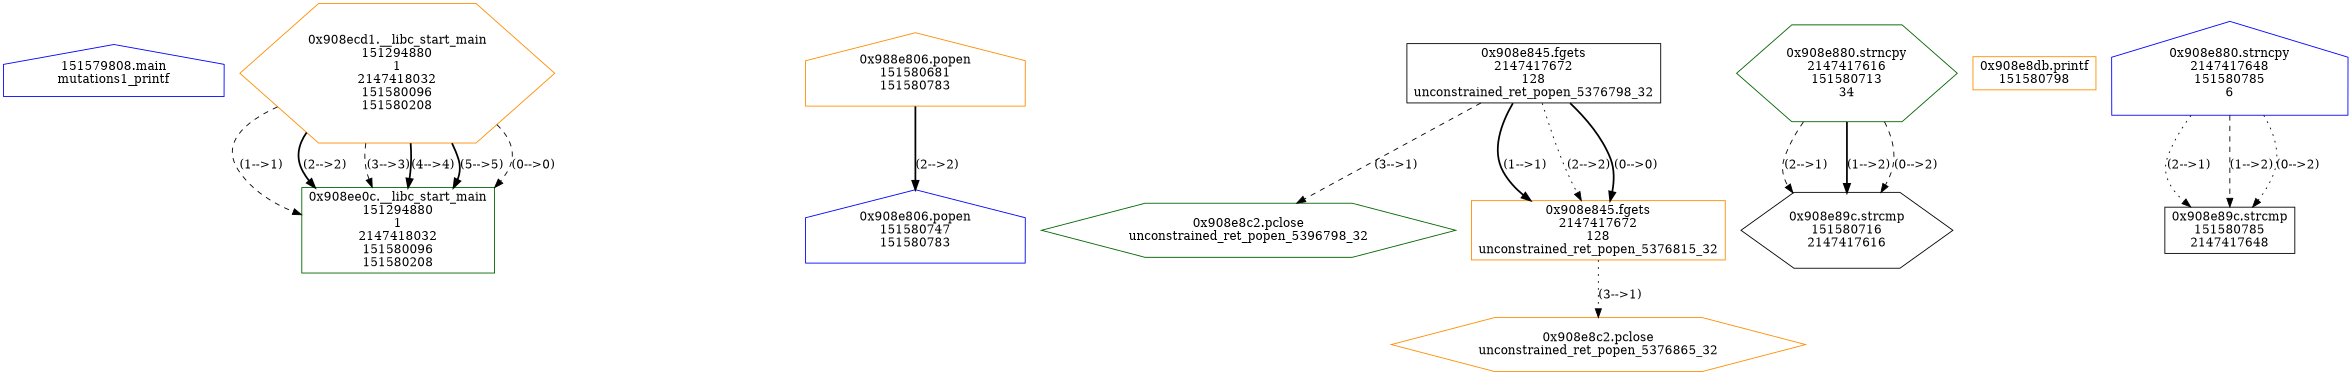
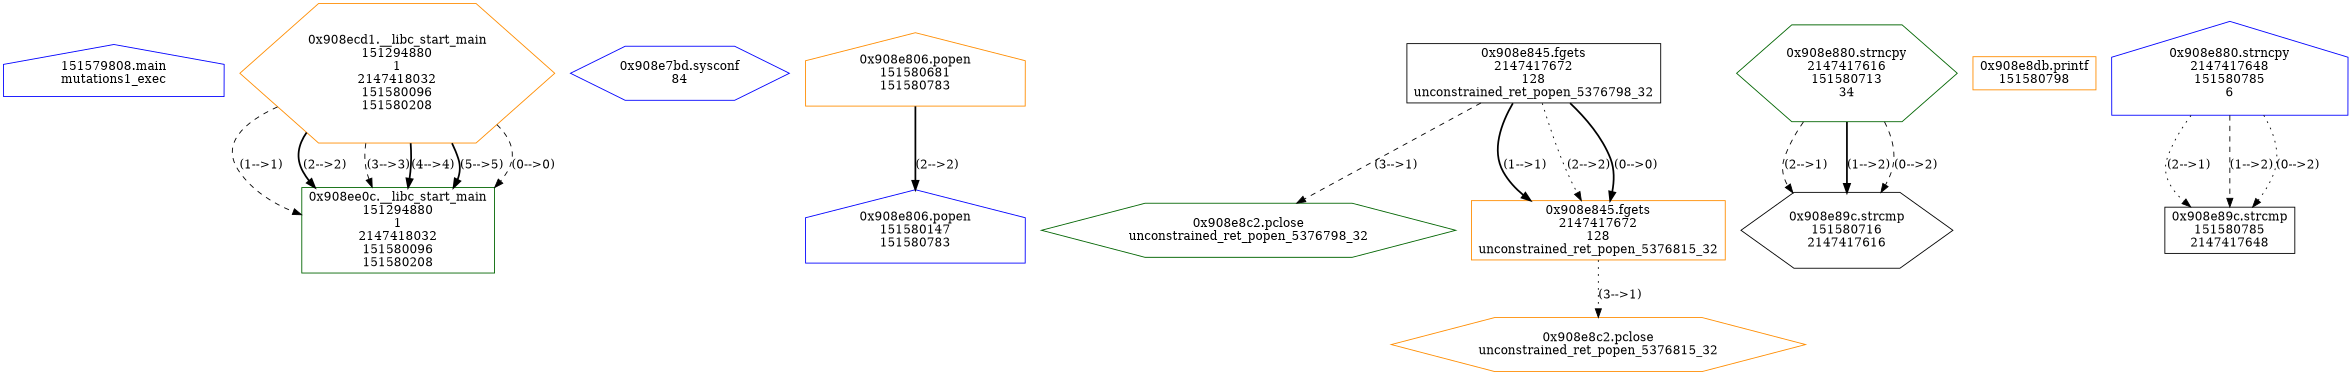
node "151579808.main mutations1_printf": label "151579808.main mutations1_printf" -> "151579808.main mutations1_exec"
node "0x908e7bd.sysconf 84": added
node "0x988e806.popen 151580681 151580783": label "0x988e806.popen 151580681 151580783" -> "0x908e806.popen 151580681 151580783"
node "0x908e806.popen 151580747 151580783": label "0x908e806.popen 151580747 151580783" -> "0x908e806.popen 151580147 151580783"
node "0x908e8c2.pclose unconstrained_ret_popen_5396798_32": label "0x908e8c2.pclose unconstrained_ret_popen_5396798_32" -> "0x908e8c2.pclose unconstrained_ret_popen_5376798_32"
node "0x908e8c2.pclose unconstrained_ret_popen_5376865_32": label "0x908e8c2.pclose unconstrained_ret_popen_5376865_32" -> "0x908e8c2.pclose unconstrained_ret_popen_5376815_32"
